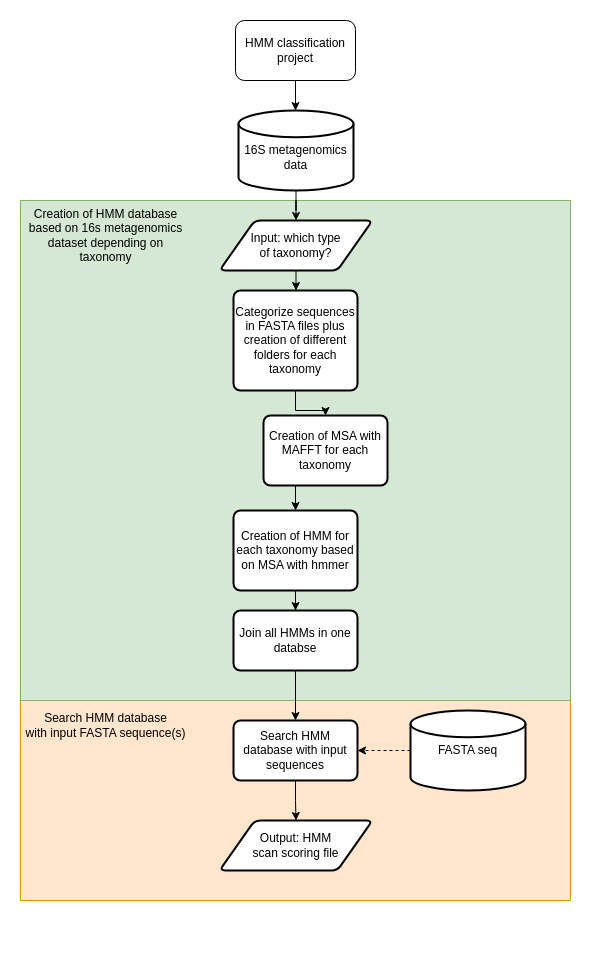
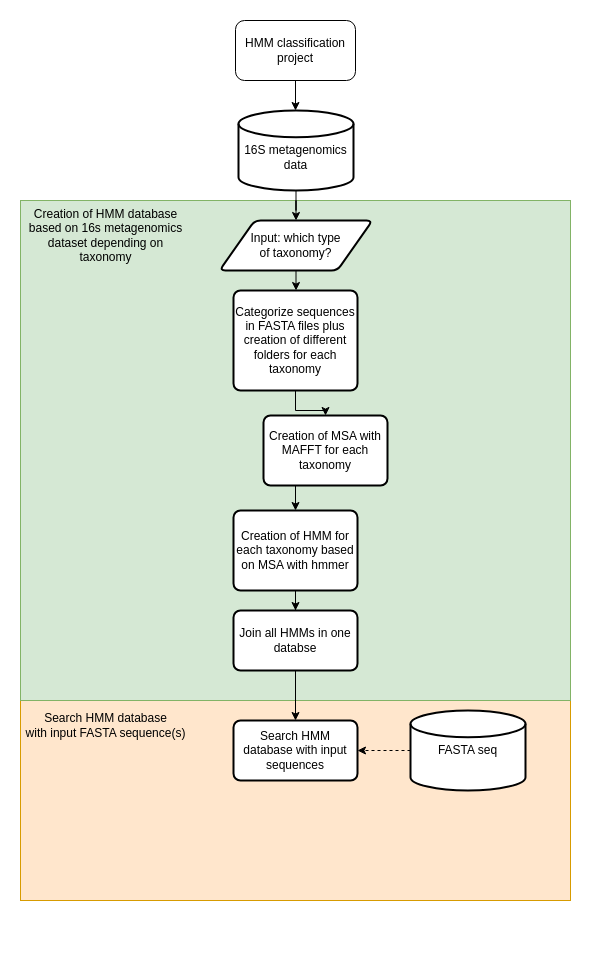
edge "Search HMM database with input sequences" -> "Output: HMM scan scoring file": removed
node "Output: HMM scan scoring file": removed
